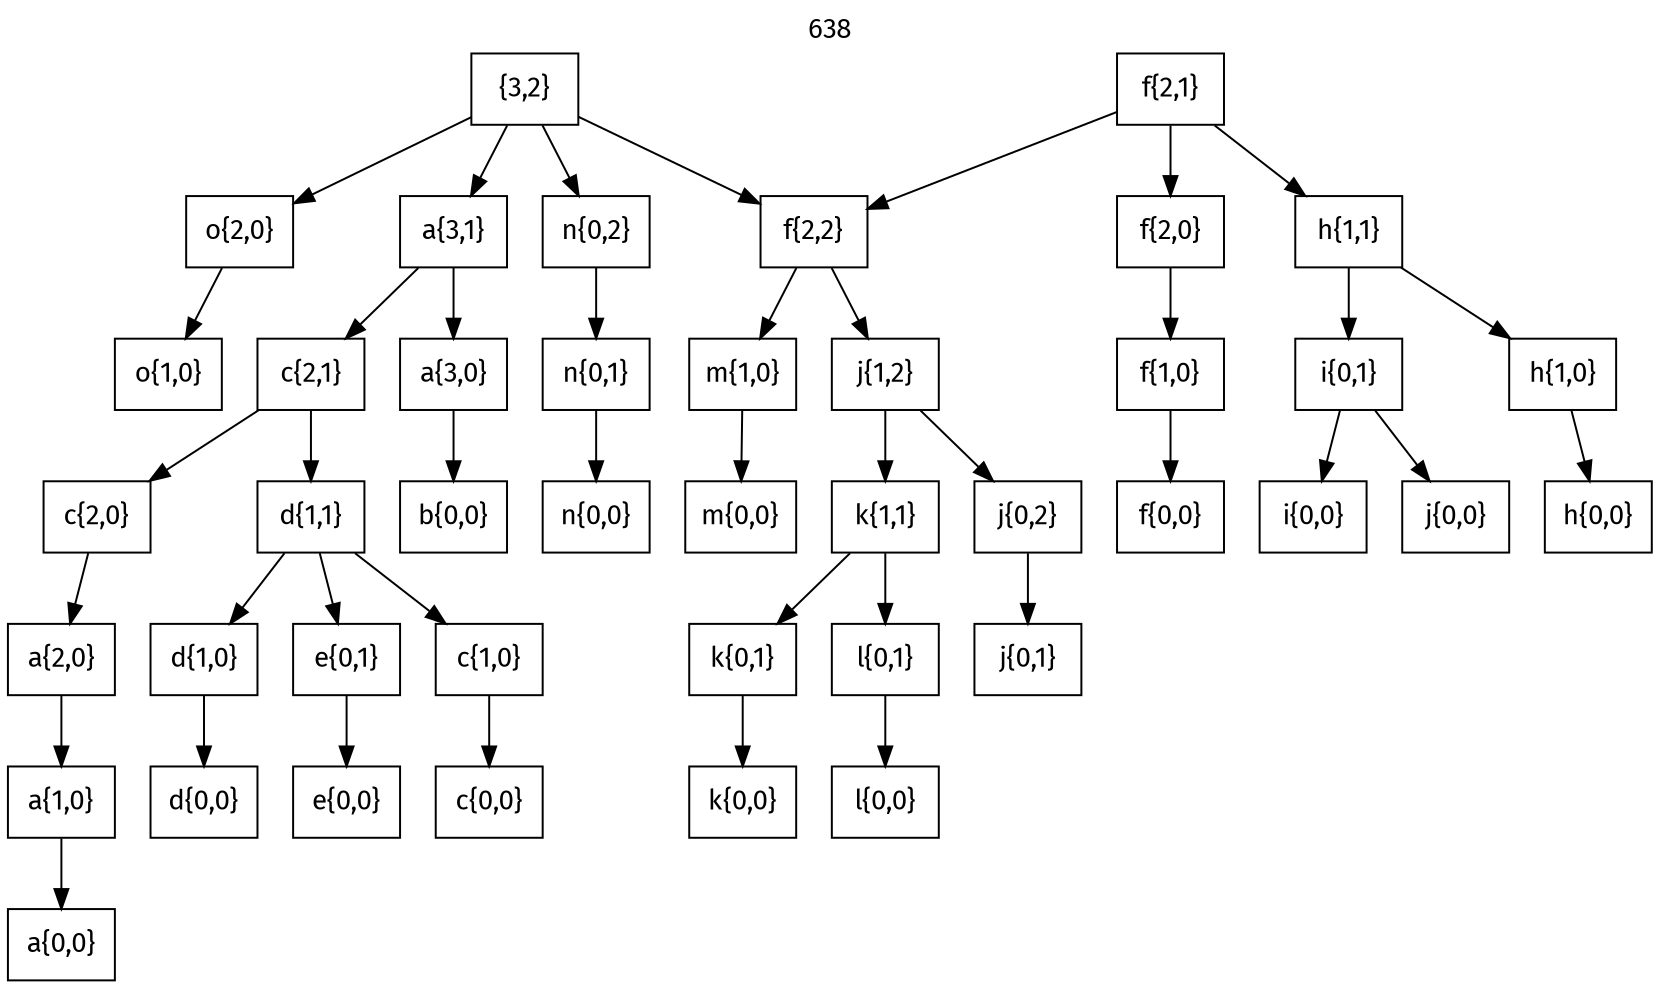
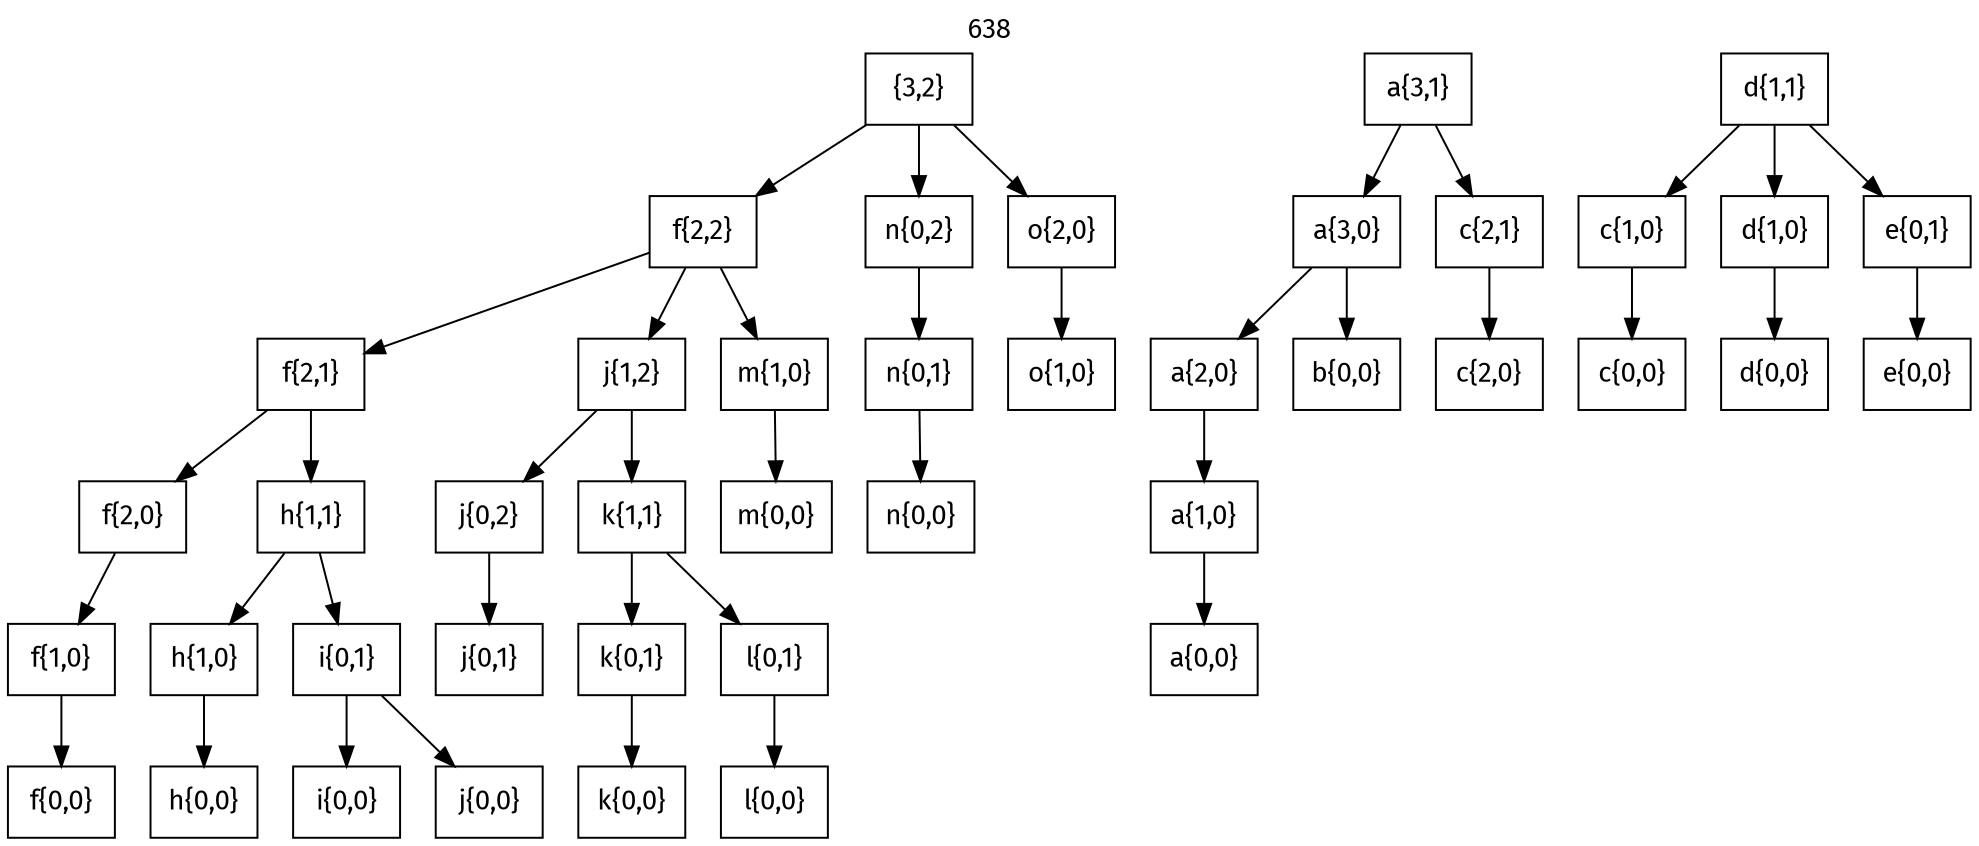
edge "{3,2}" -> "a{3,1}": removed
edge "f{2,1}" -> "f{2,2}": reversed
edge "c{2,1}" -> "d{1,1}": removed
edge "c{2,0}" -> "a{2,0}": now "a{3,0}" -> "a{2,0}"
